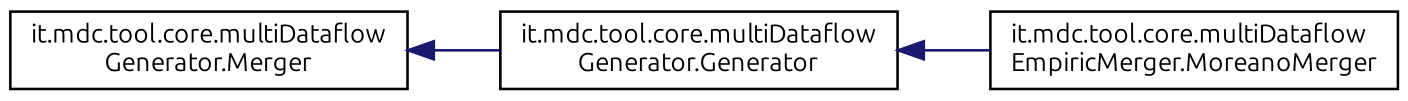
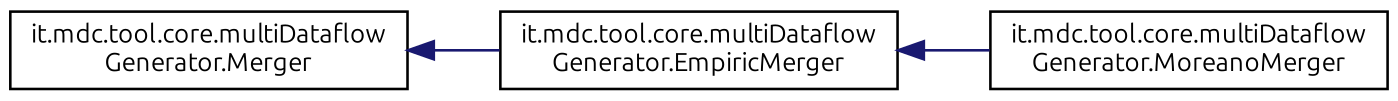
node "it.mdc.tool.core.multiDataflow Generator.Generator": label "it.mdc.tool.core.multiDataflow Generator.Generator" -> "it.mdc.tool.core.multiDataflow Generator.EmpiricMerger"
node "it.mdc.tool.core.multiDataflow EmpiricMerger.MoreanoMerger": label "it.mdc.tool.core.multiDataflow EmpiricMerger.MoreanoMerger" -> "it.mdc.tool.core.multiDataflow Generator.MoreanoMerger"
